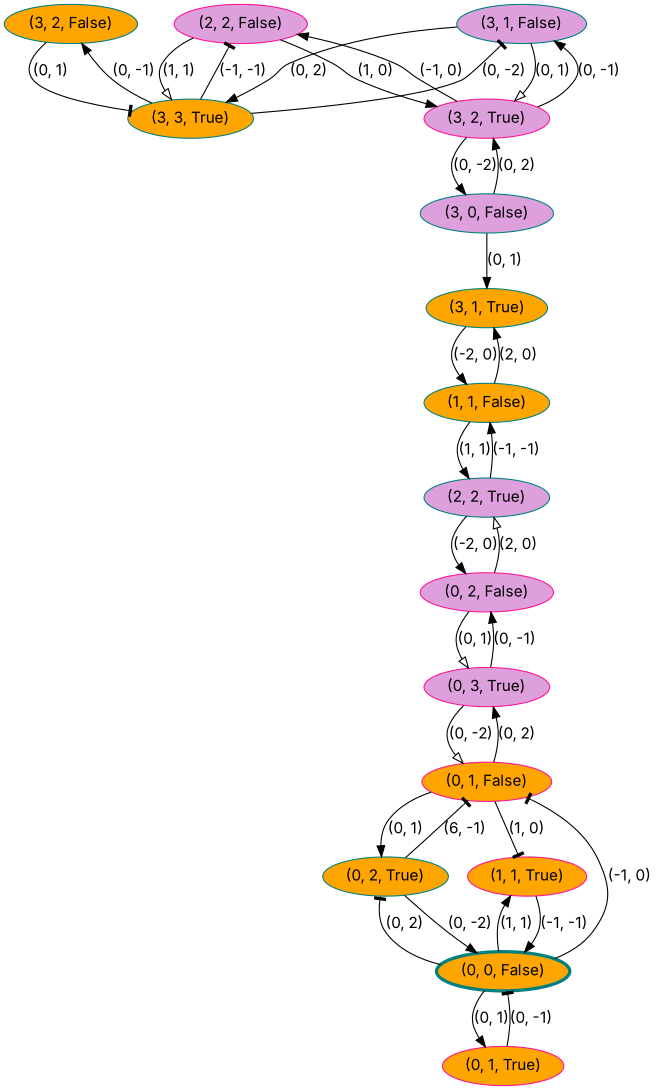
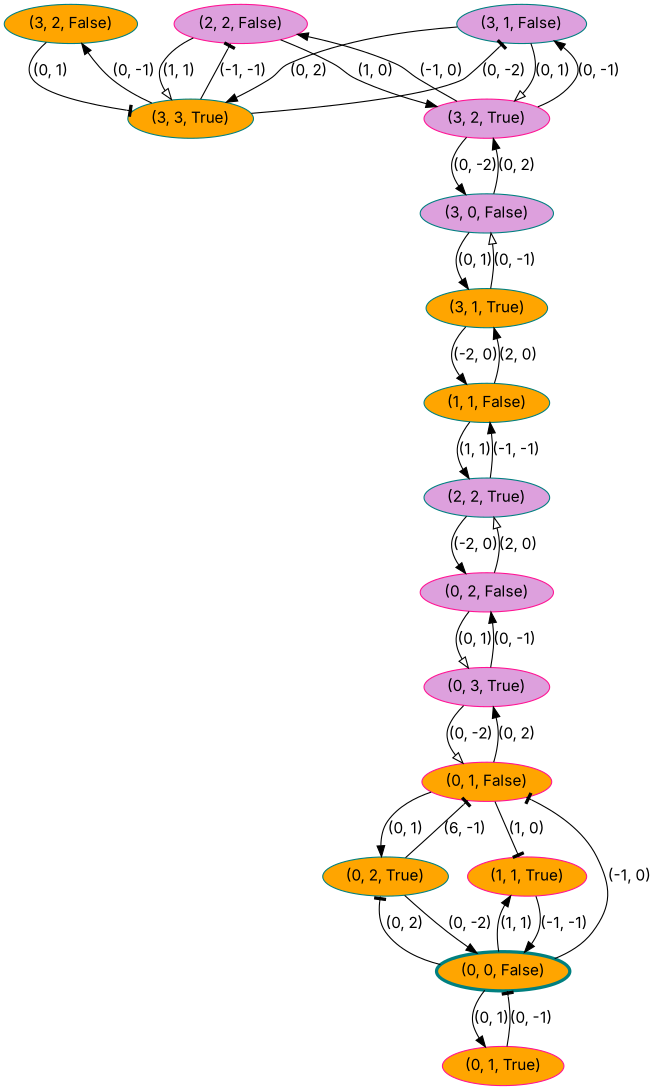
edge "(3, 1, True)" -> "(3, 0, False)": added, label "(0, -1)"
